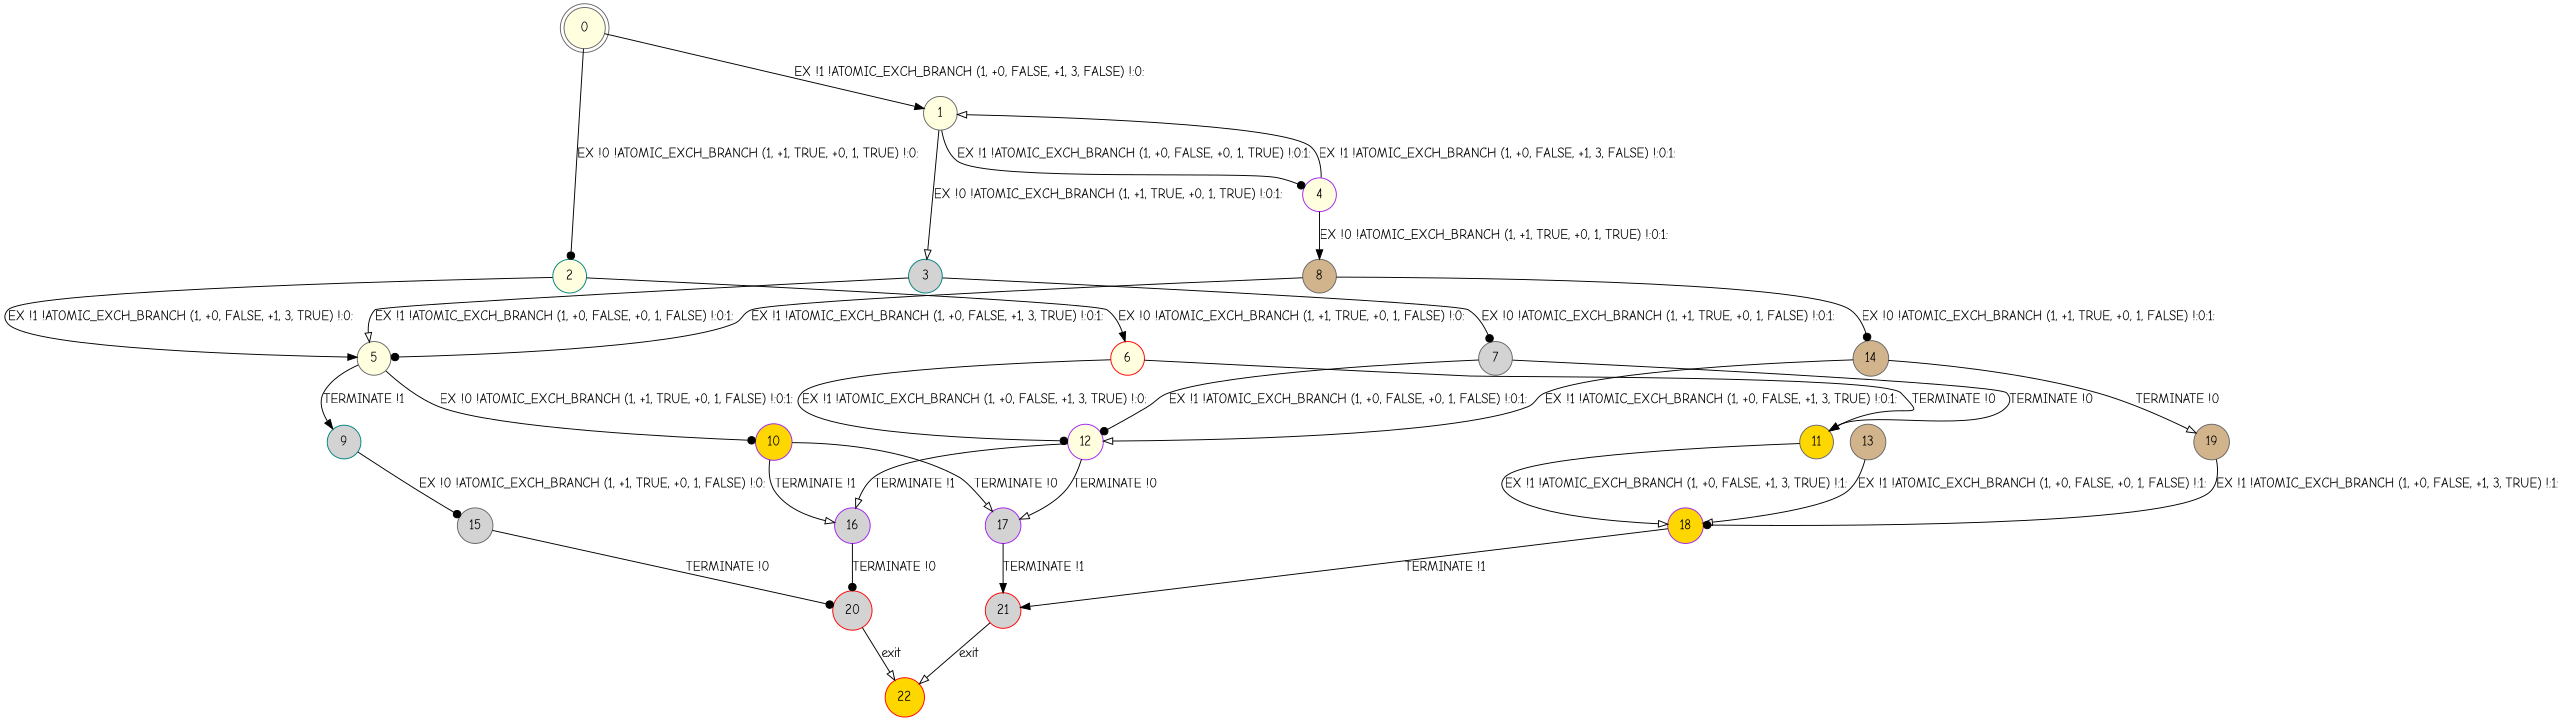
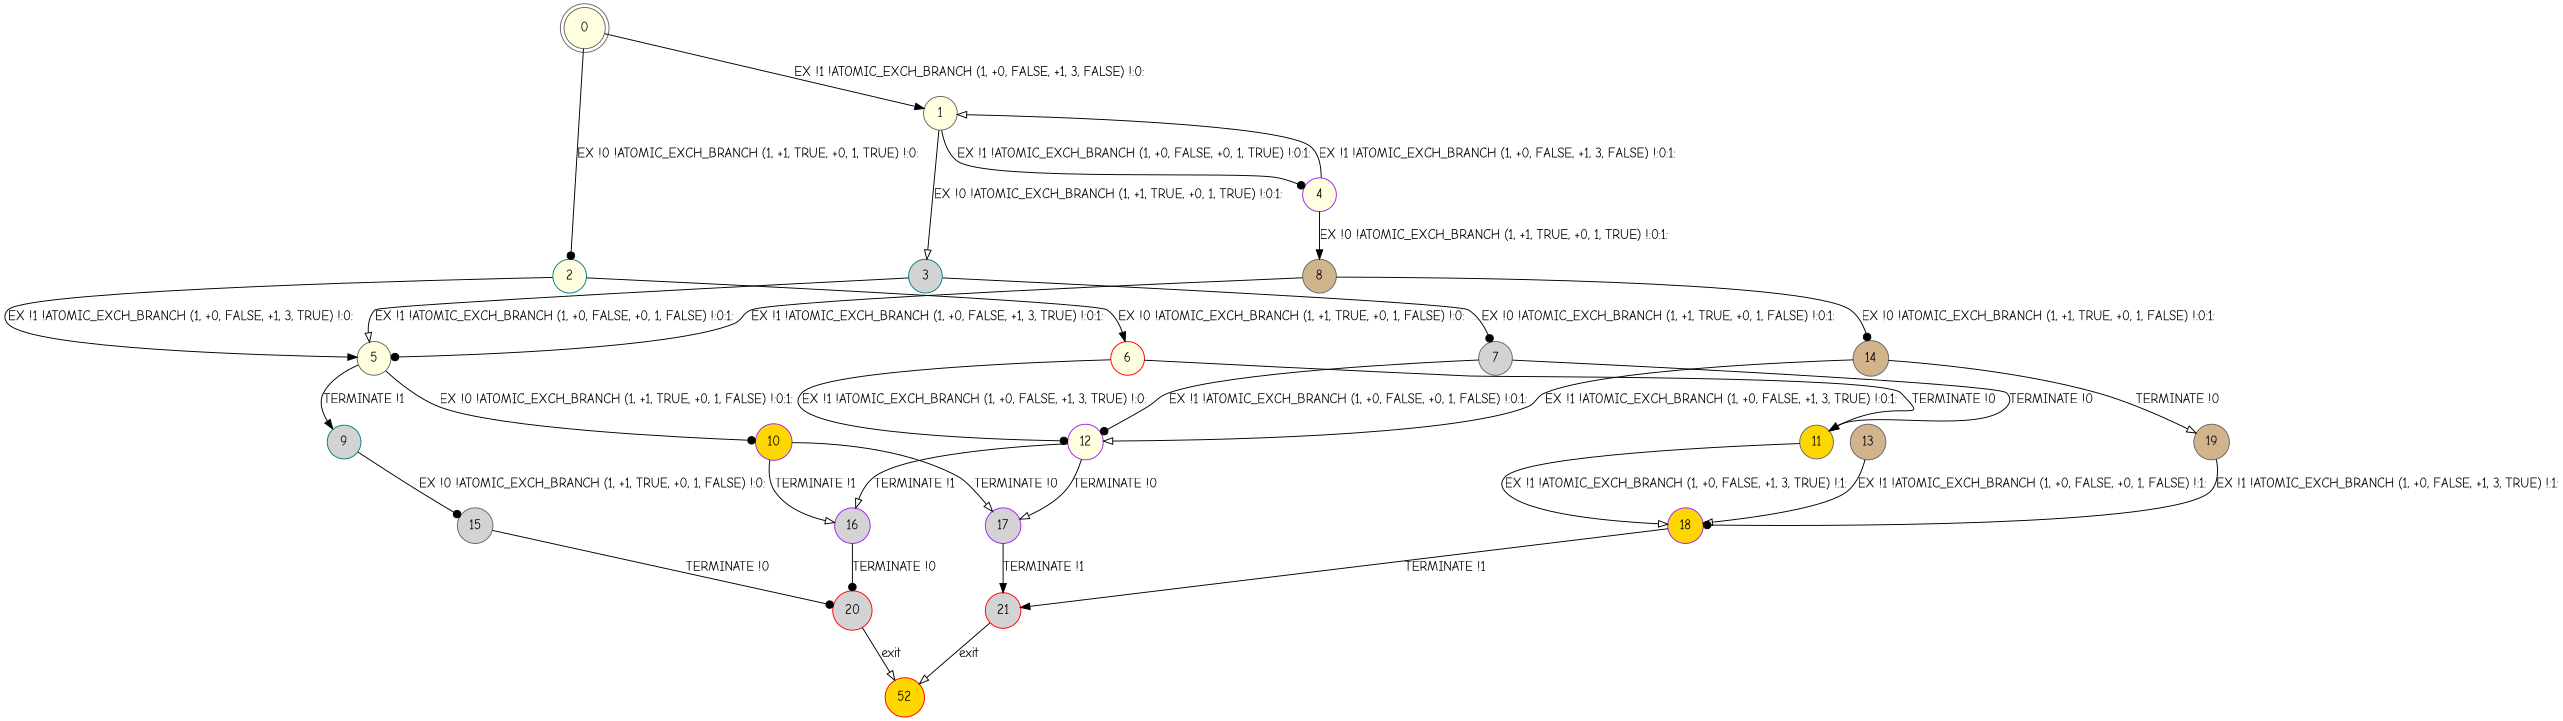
node "22": label "22" -> "52"
